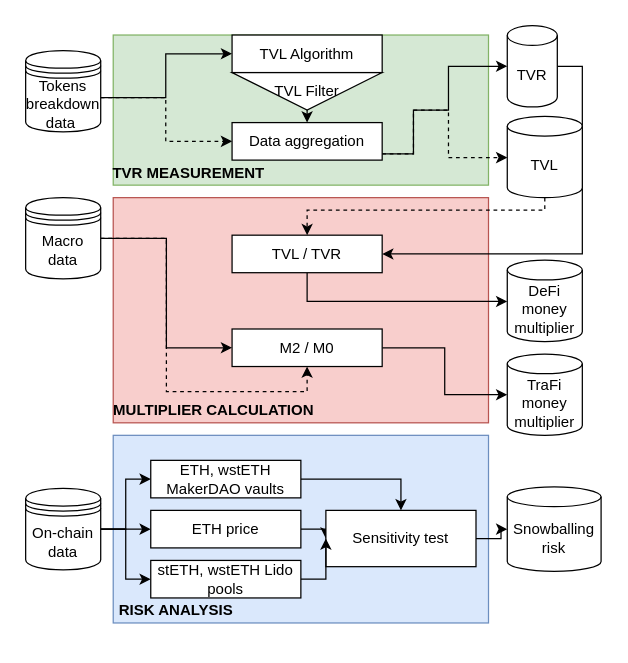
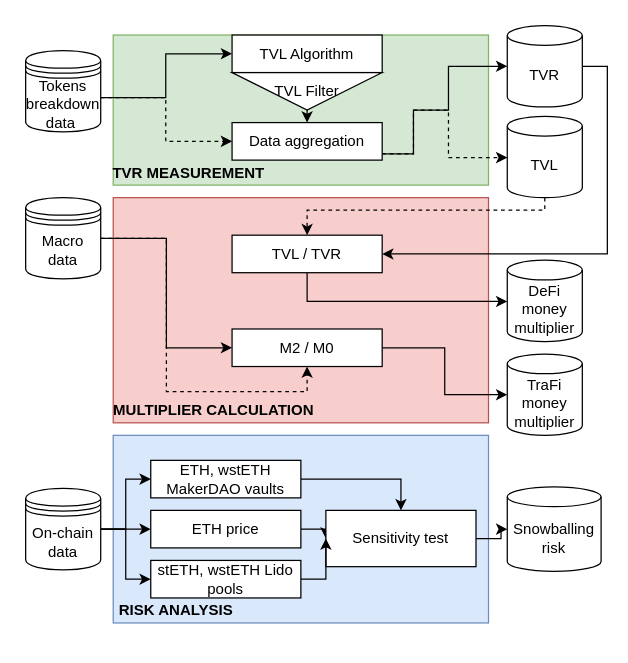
node "TVR": size 50x81 -> 75x81
